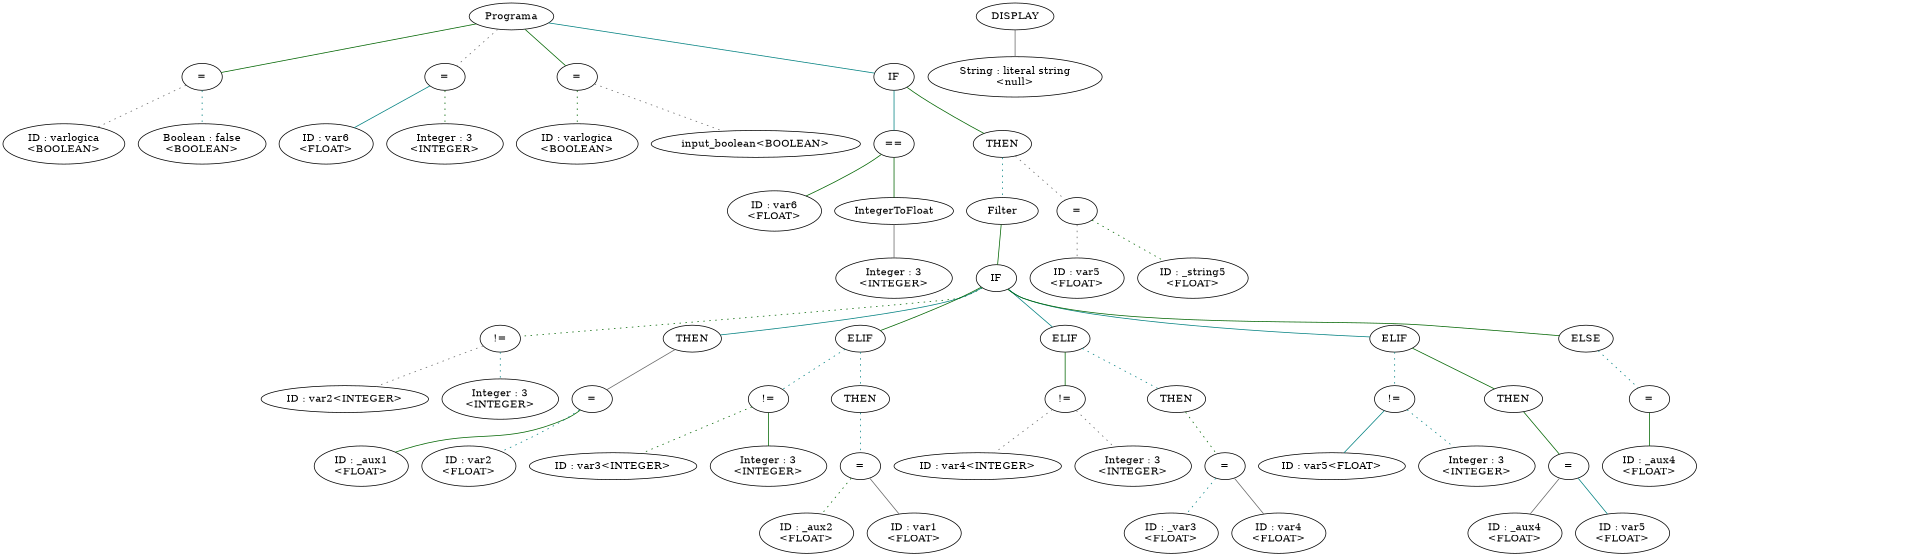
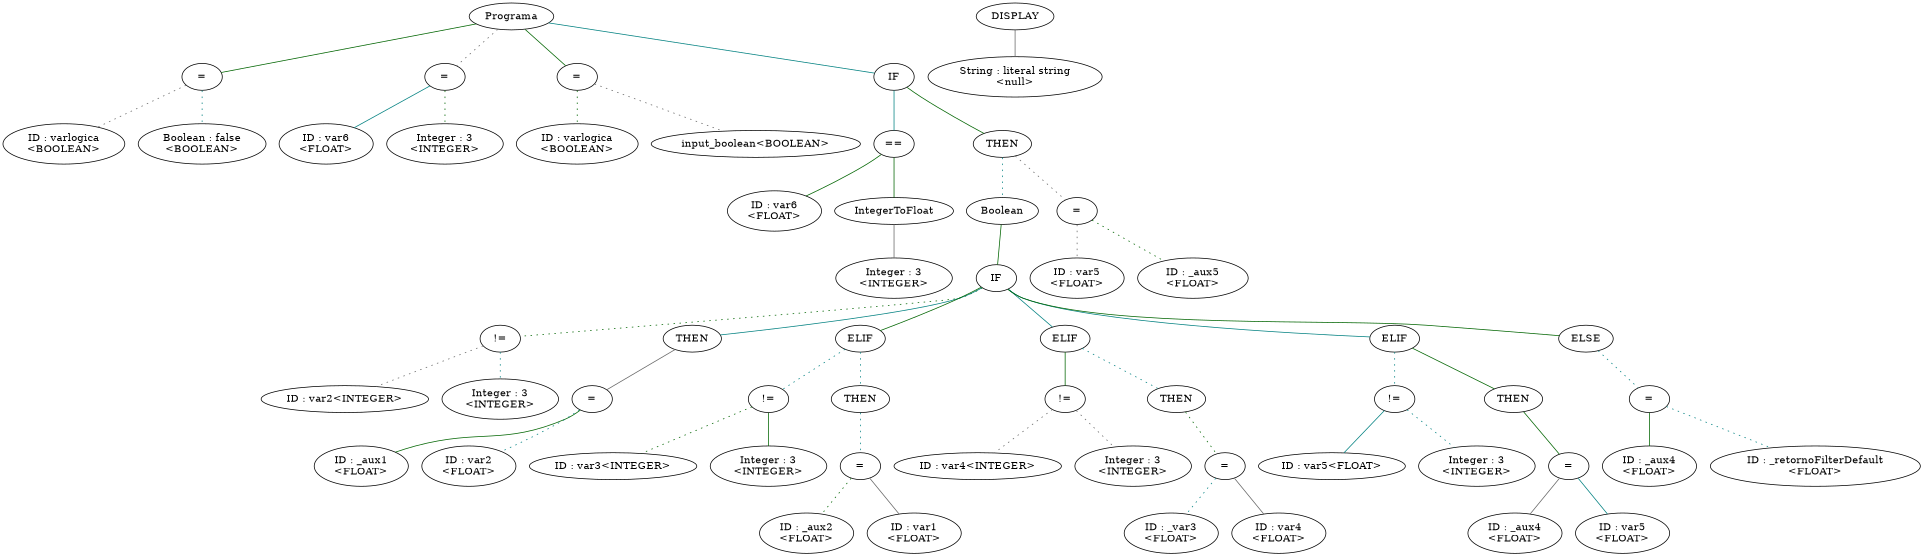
node "Filter": label "Filter" -> "Boolean"
node "ID : _string5 <FLOAT>": label "ID : _string5 <FLOAT>" -> "ID : _aux5 <FLOAT>"
node "ID : _retornoFilterDefault <FLOAT>": added
